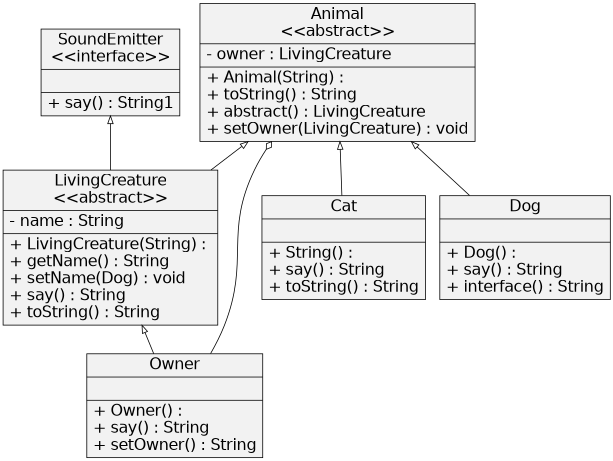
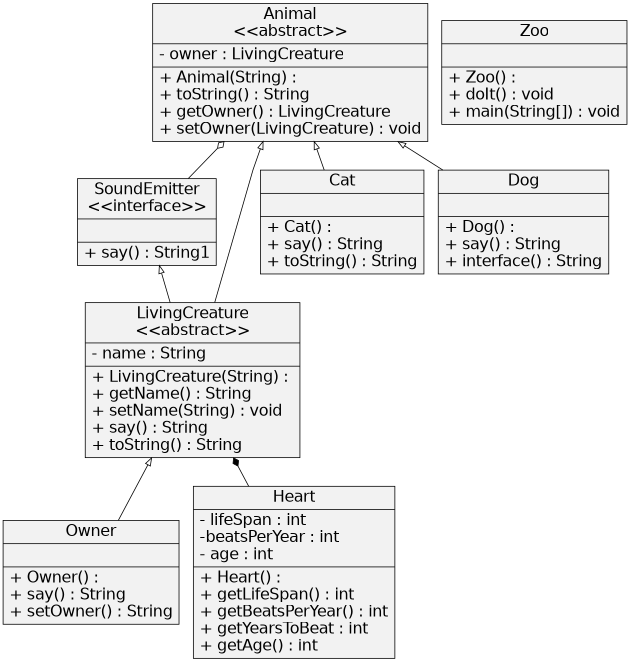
node "Zoo": added
node "Animal": text "+ abstract() : LivingCreature" -> "+ getOwner() : LivingCreature"
edge "Owner" -> "Animal": now "SoundEmitter" -> "Animal"
node "Cat": text "+ String() :" -> "+ Cat() :"
node "LivingCreature": text "+ setName(Dog) : void" -> "+ setName(String) : void"
node "Heart": added
